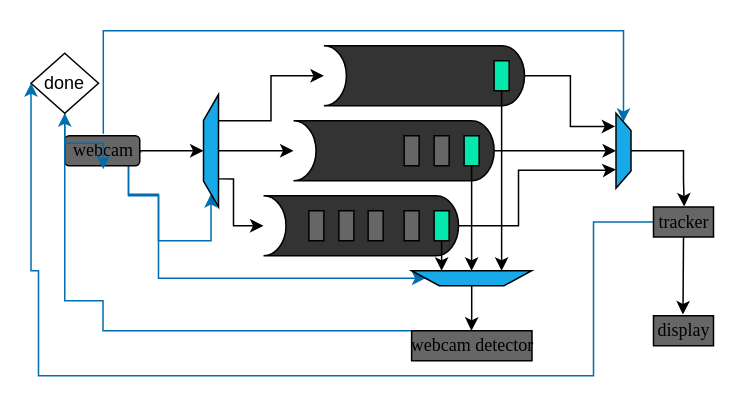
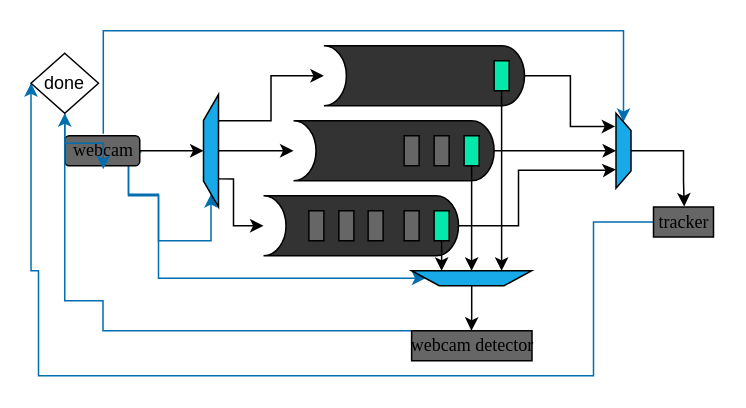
edge "tracker" -> "display": removed
node "display": removed
